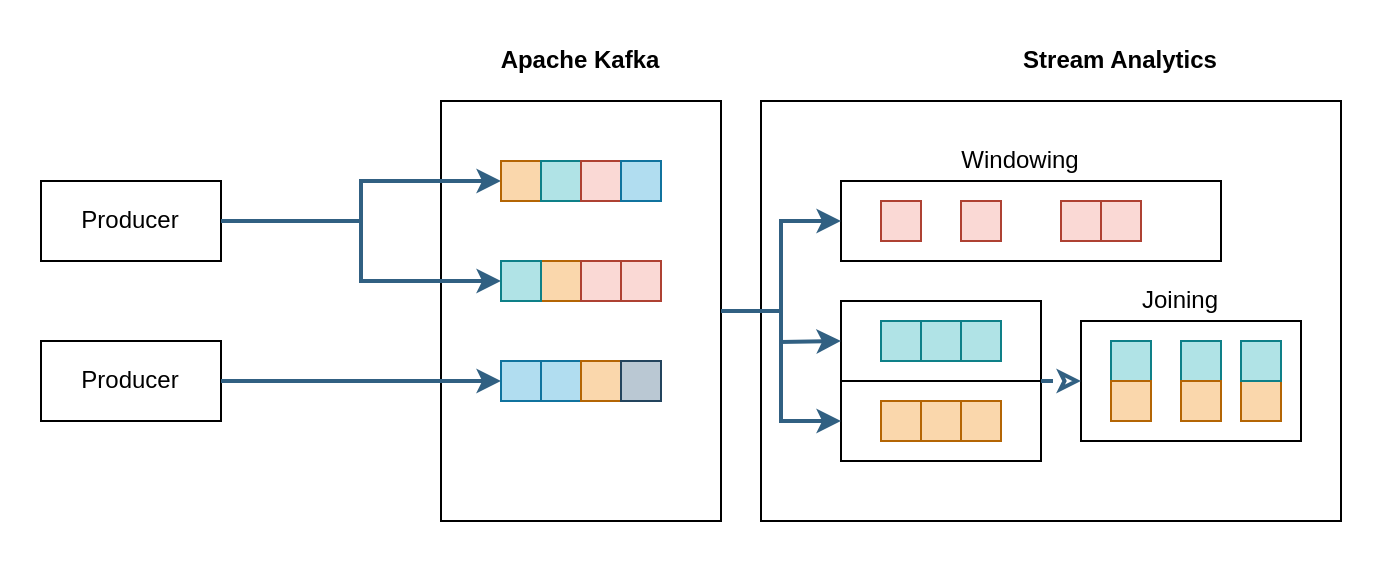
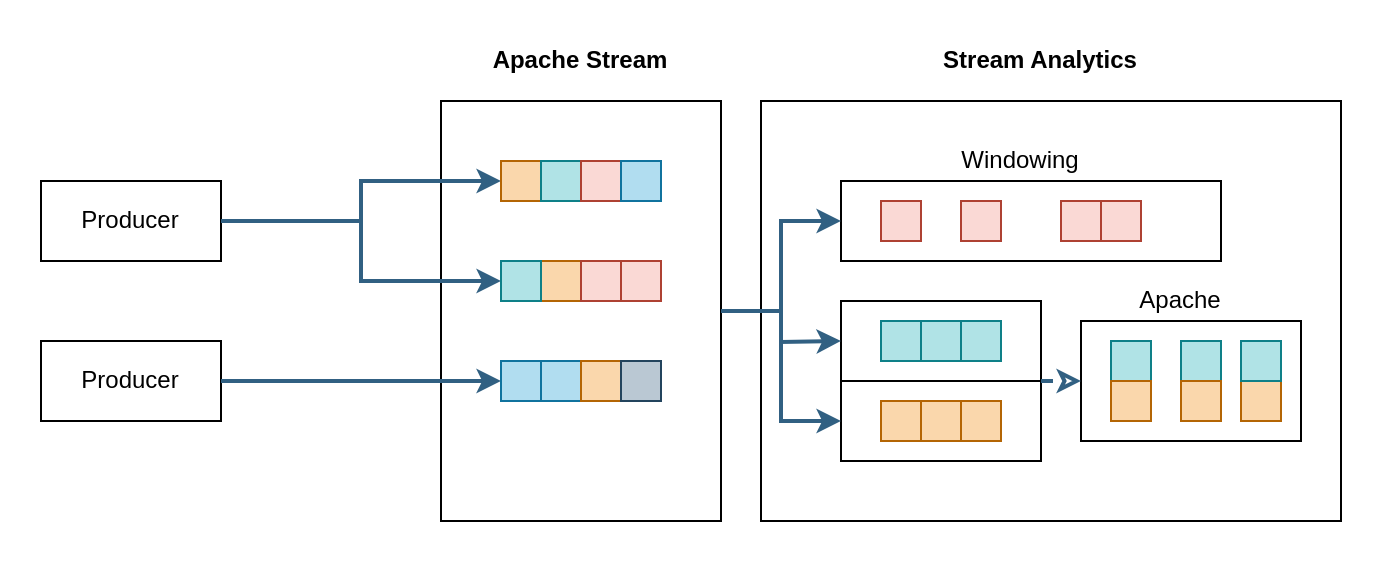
node "Apache Kafka": label "Apache Kafka" -> "Apache Stream"
node "Stream Analytics": moved (1121, 61) -> (1041, 61)
node "Joining": label "Joining" -> "Apache"
